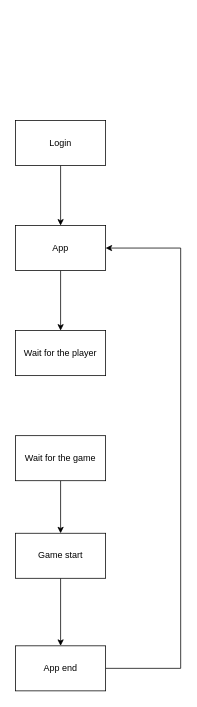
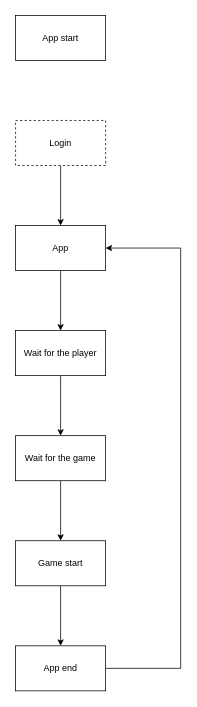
node "App start": added
node "Login": style solid -> dashed
edge "Wait for the player" -> "Wait for the game": added
node "Game start": moved (60, 555) -> (60, 563)
